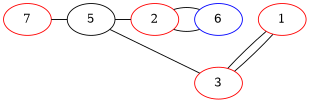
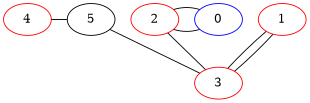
node "7": label "7" -> "4"
edge "5" -- "2": now "3" -- "2"
node "6": label "6" -> "0"
